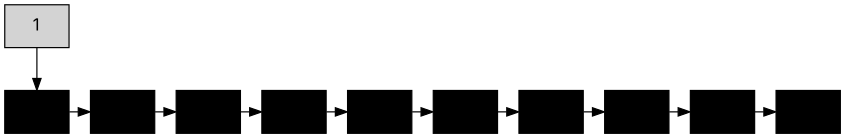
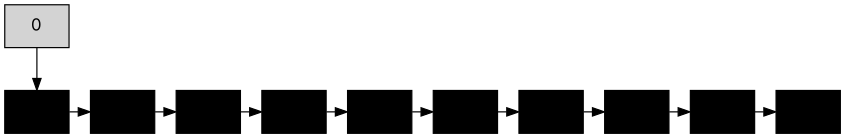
node "1": label "1" -> "0"
